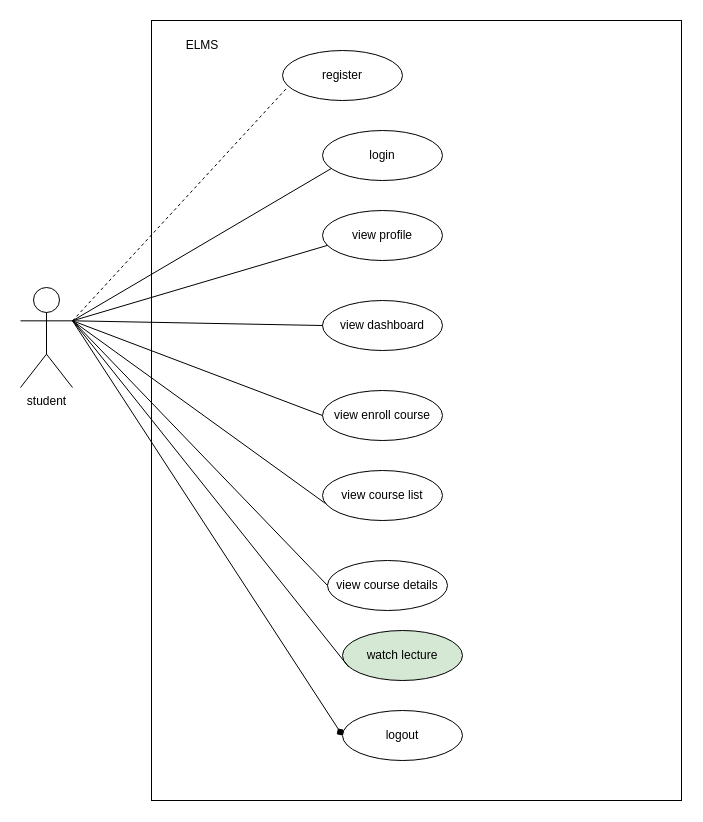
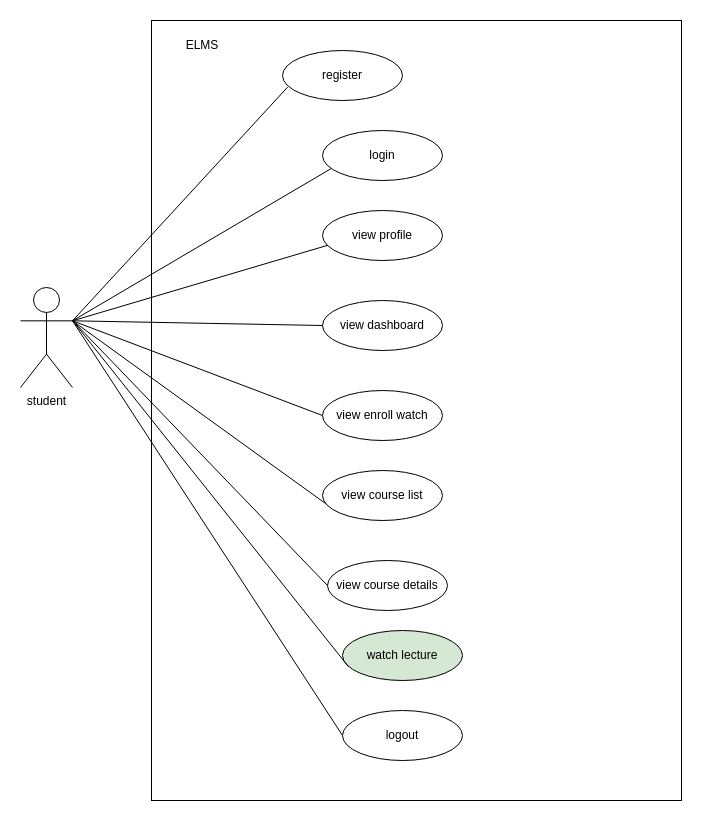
edge "register" -- "student": style dashed -> solid
node "view enroll course": label "view enroll course" -> "view enroll watch"
edge "student" -> "logout": arrowhead diamond -> none
